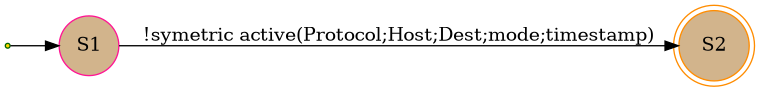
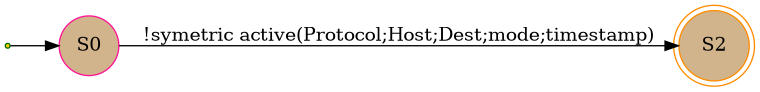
node "S1": label "S1" -> "S0"
